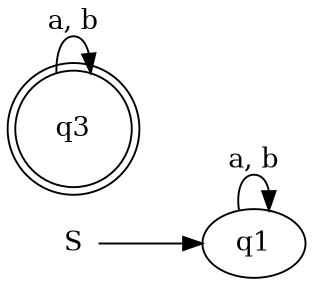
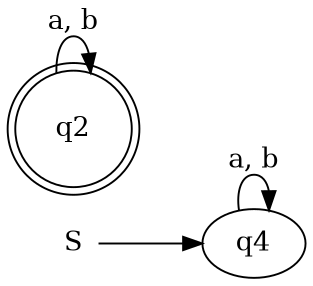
node "q3": label "q3" -> "q2"
node "q1": label "q1" -> "q4"
